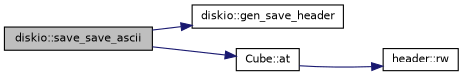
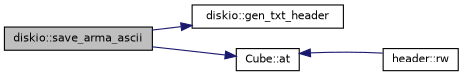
node "diskio::gen_save_header": label "diskio::gen_save_header" -> "diskio::gen_txt_header"
node "diskio::save_save_ascii": label "diskio::save_save_ascii" -> "diskio::save_arma_ascii"
edge "Cube::at" -> "header::rw": reversed
